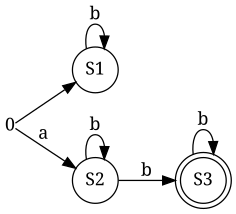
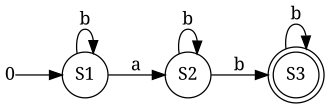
edge "0" -> "S2": now "S1" -> "S2"
